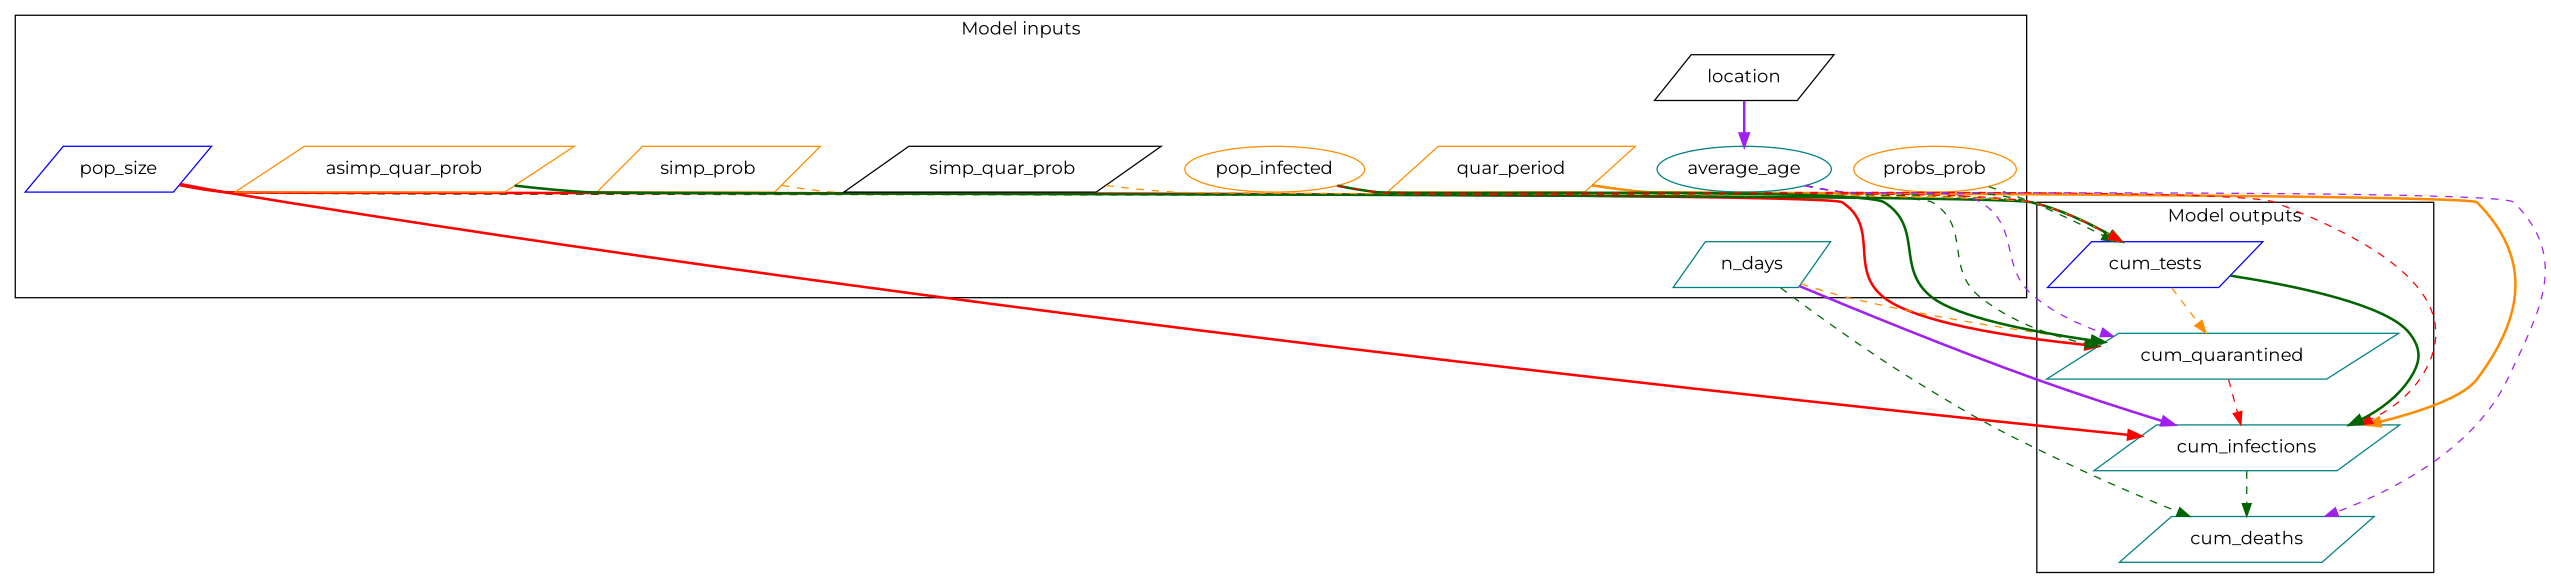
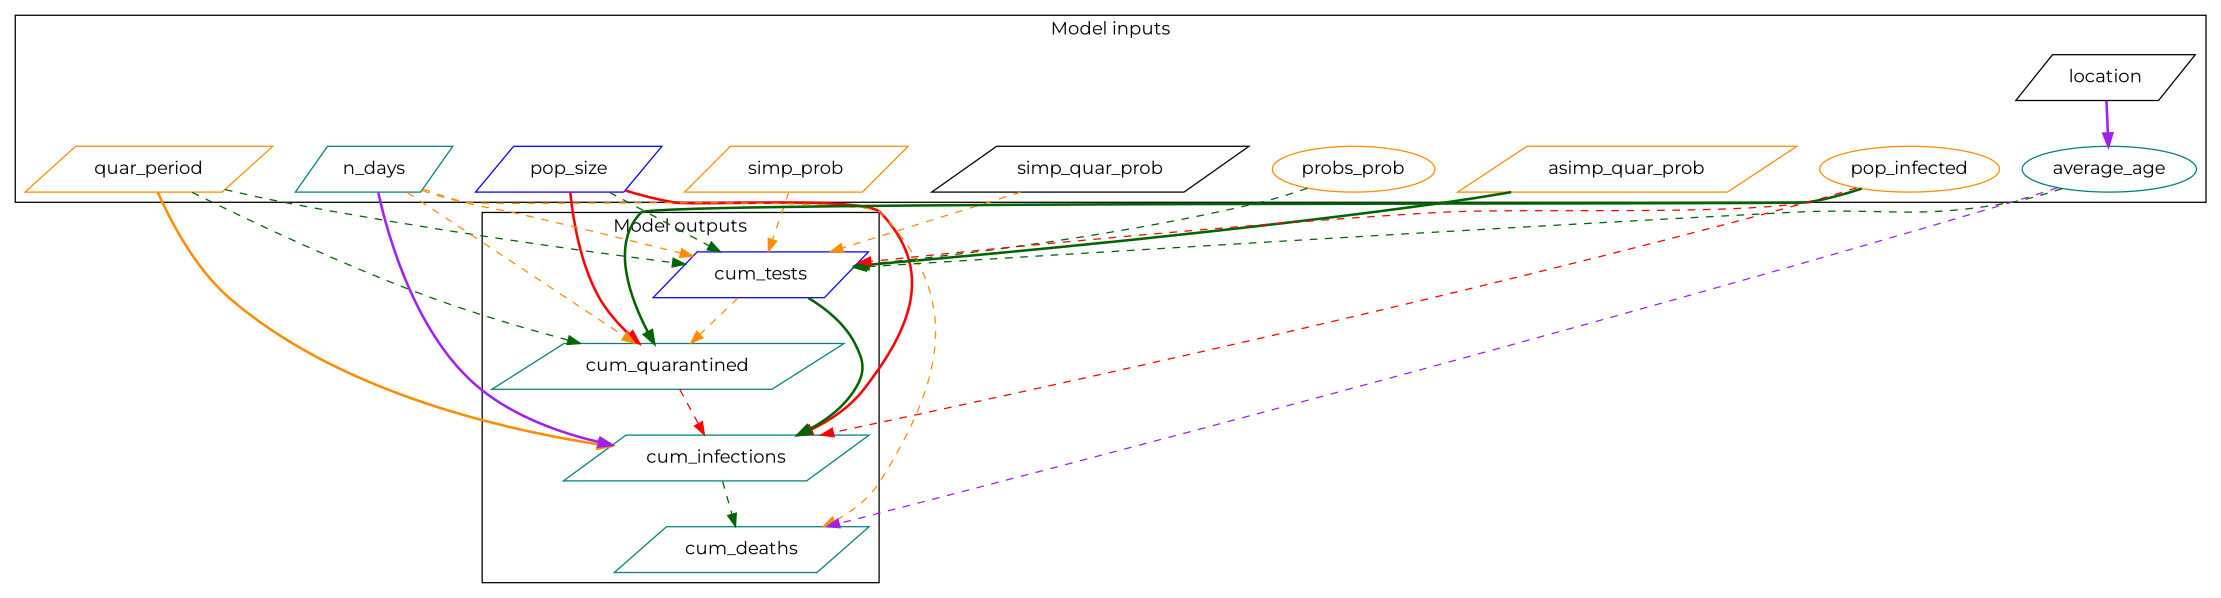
edge "average_age" -> "cum_quarantined": removed
edge "n_days" -> "cum_tests": added
edge "n_days" -> "cum_deaths": color darkgreen -> darkorange
